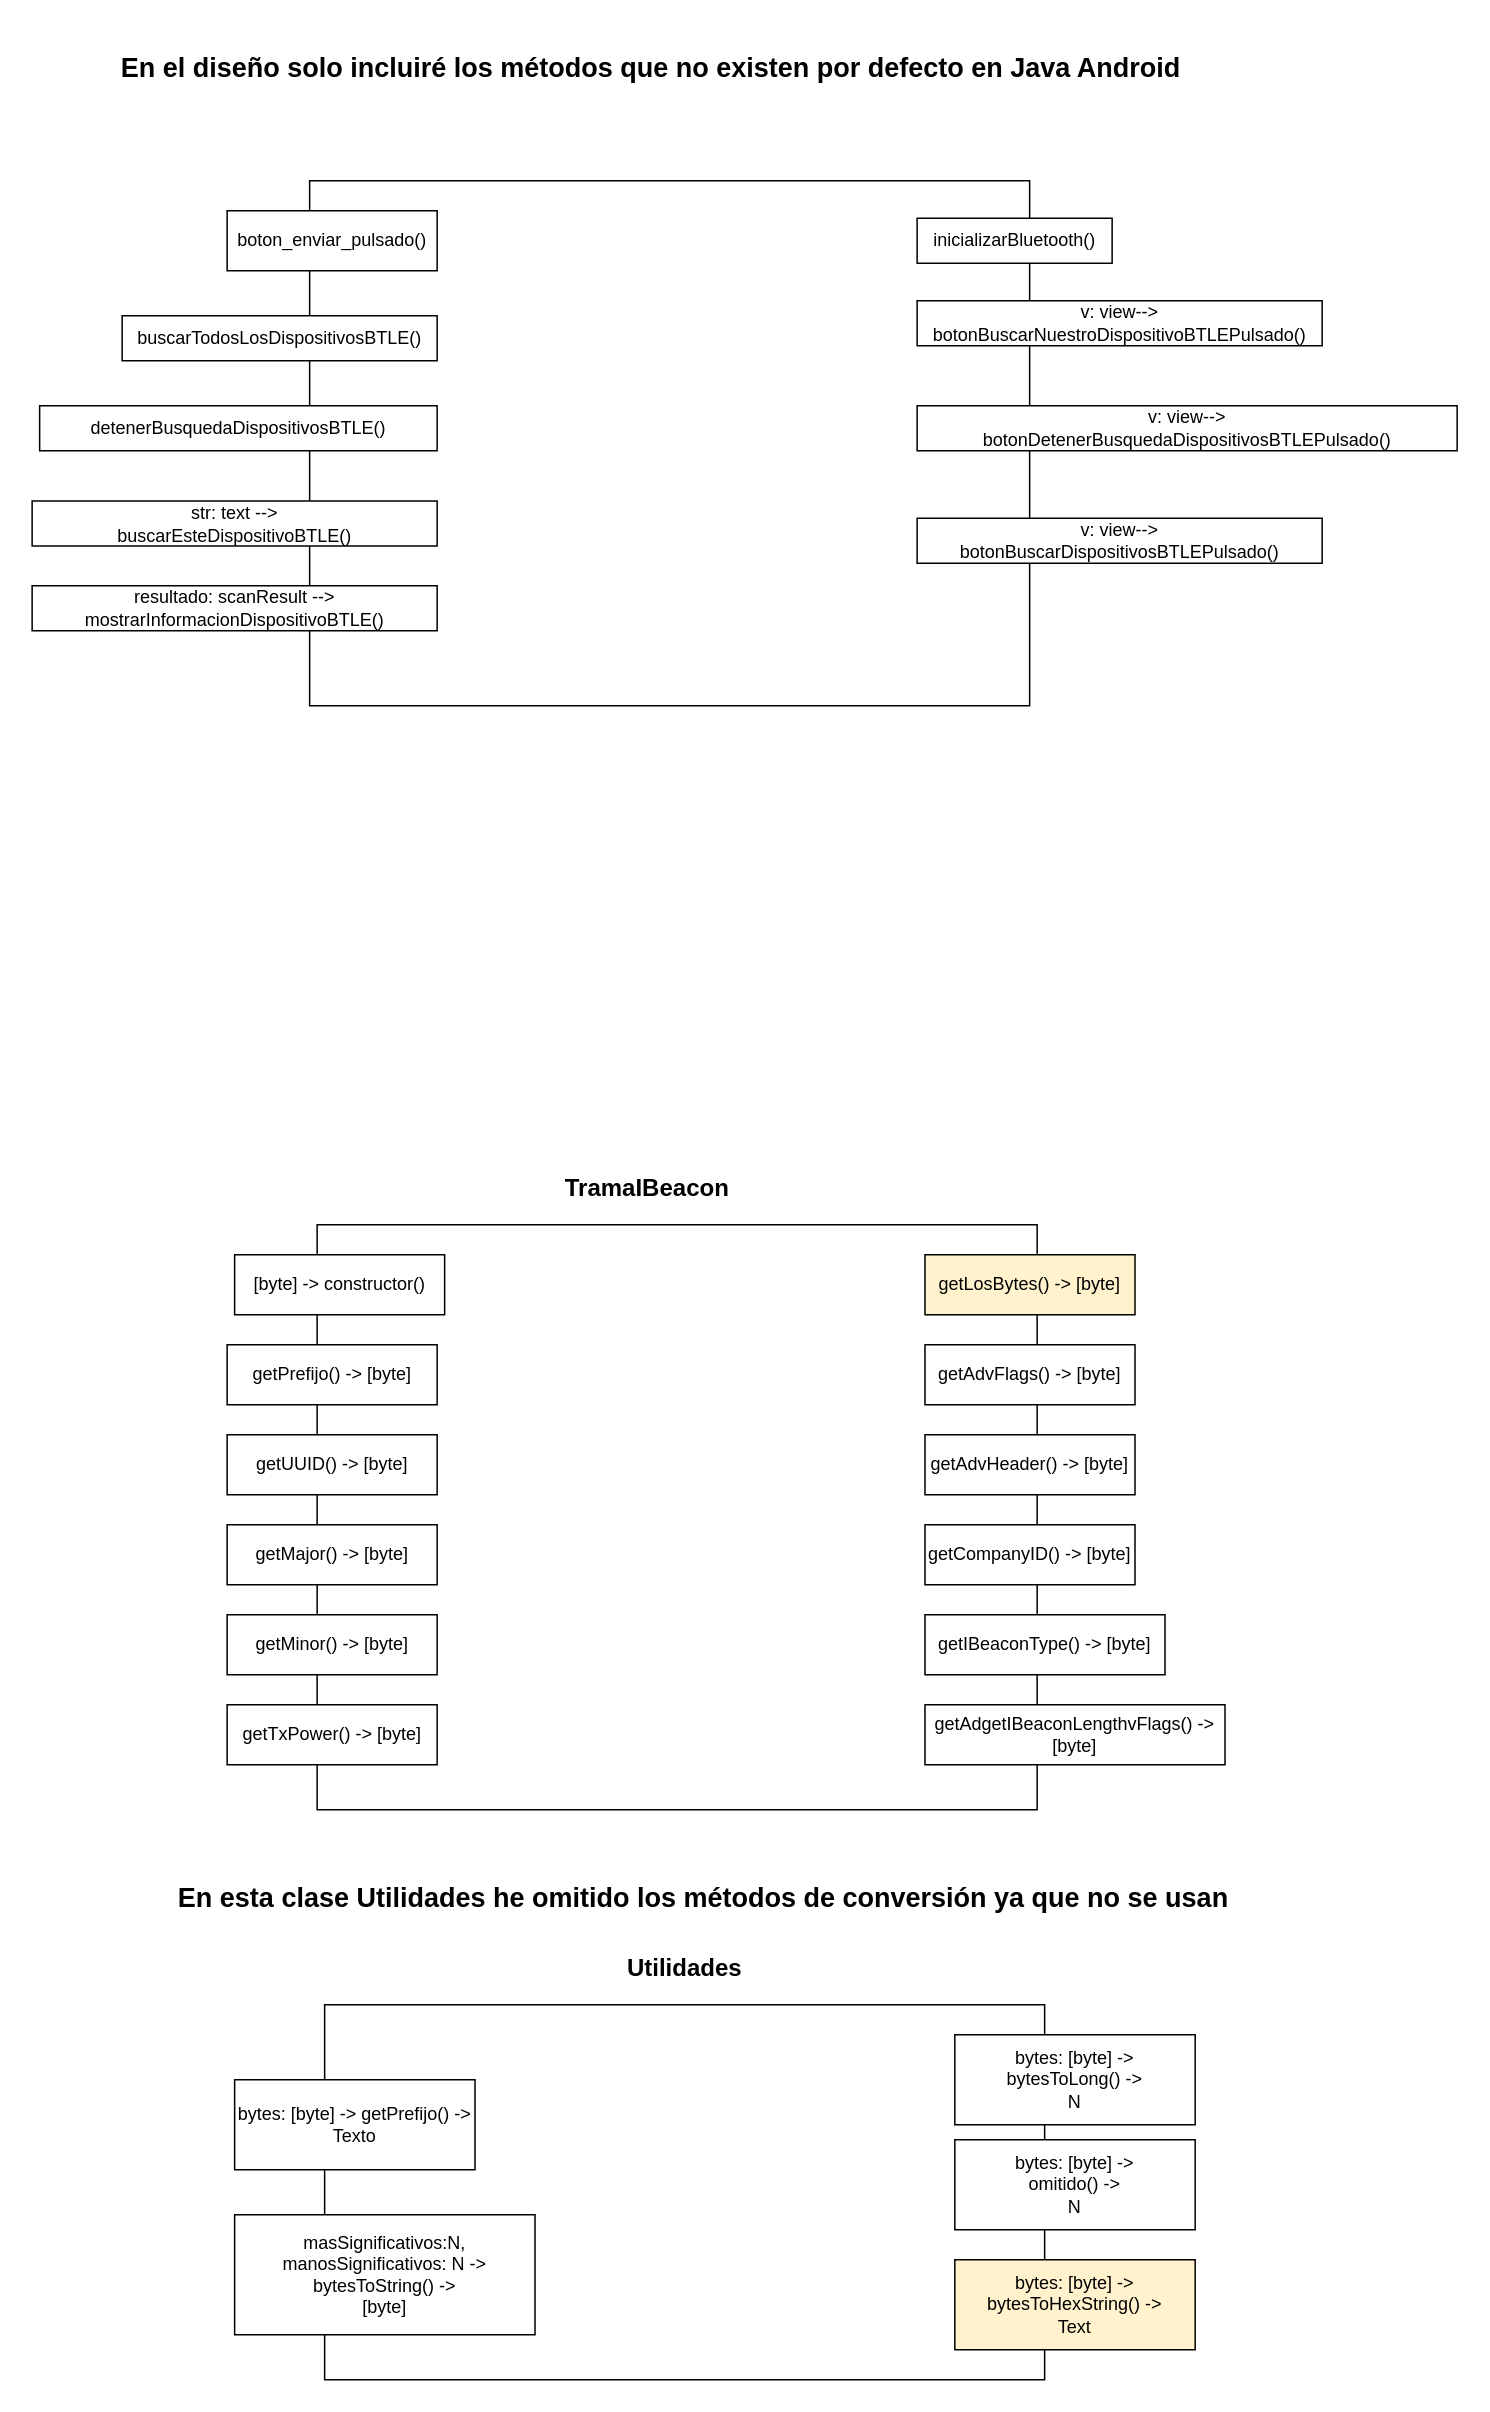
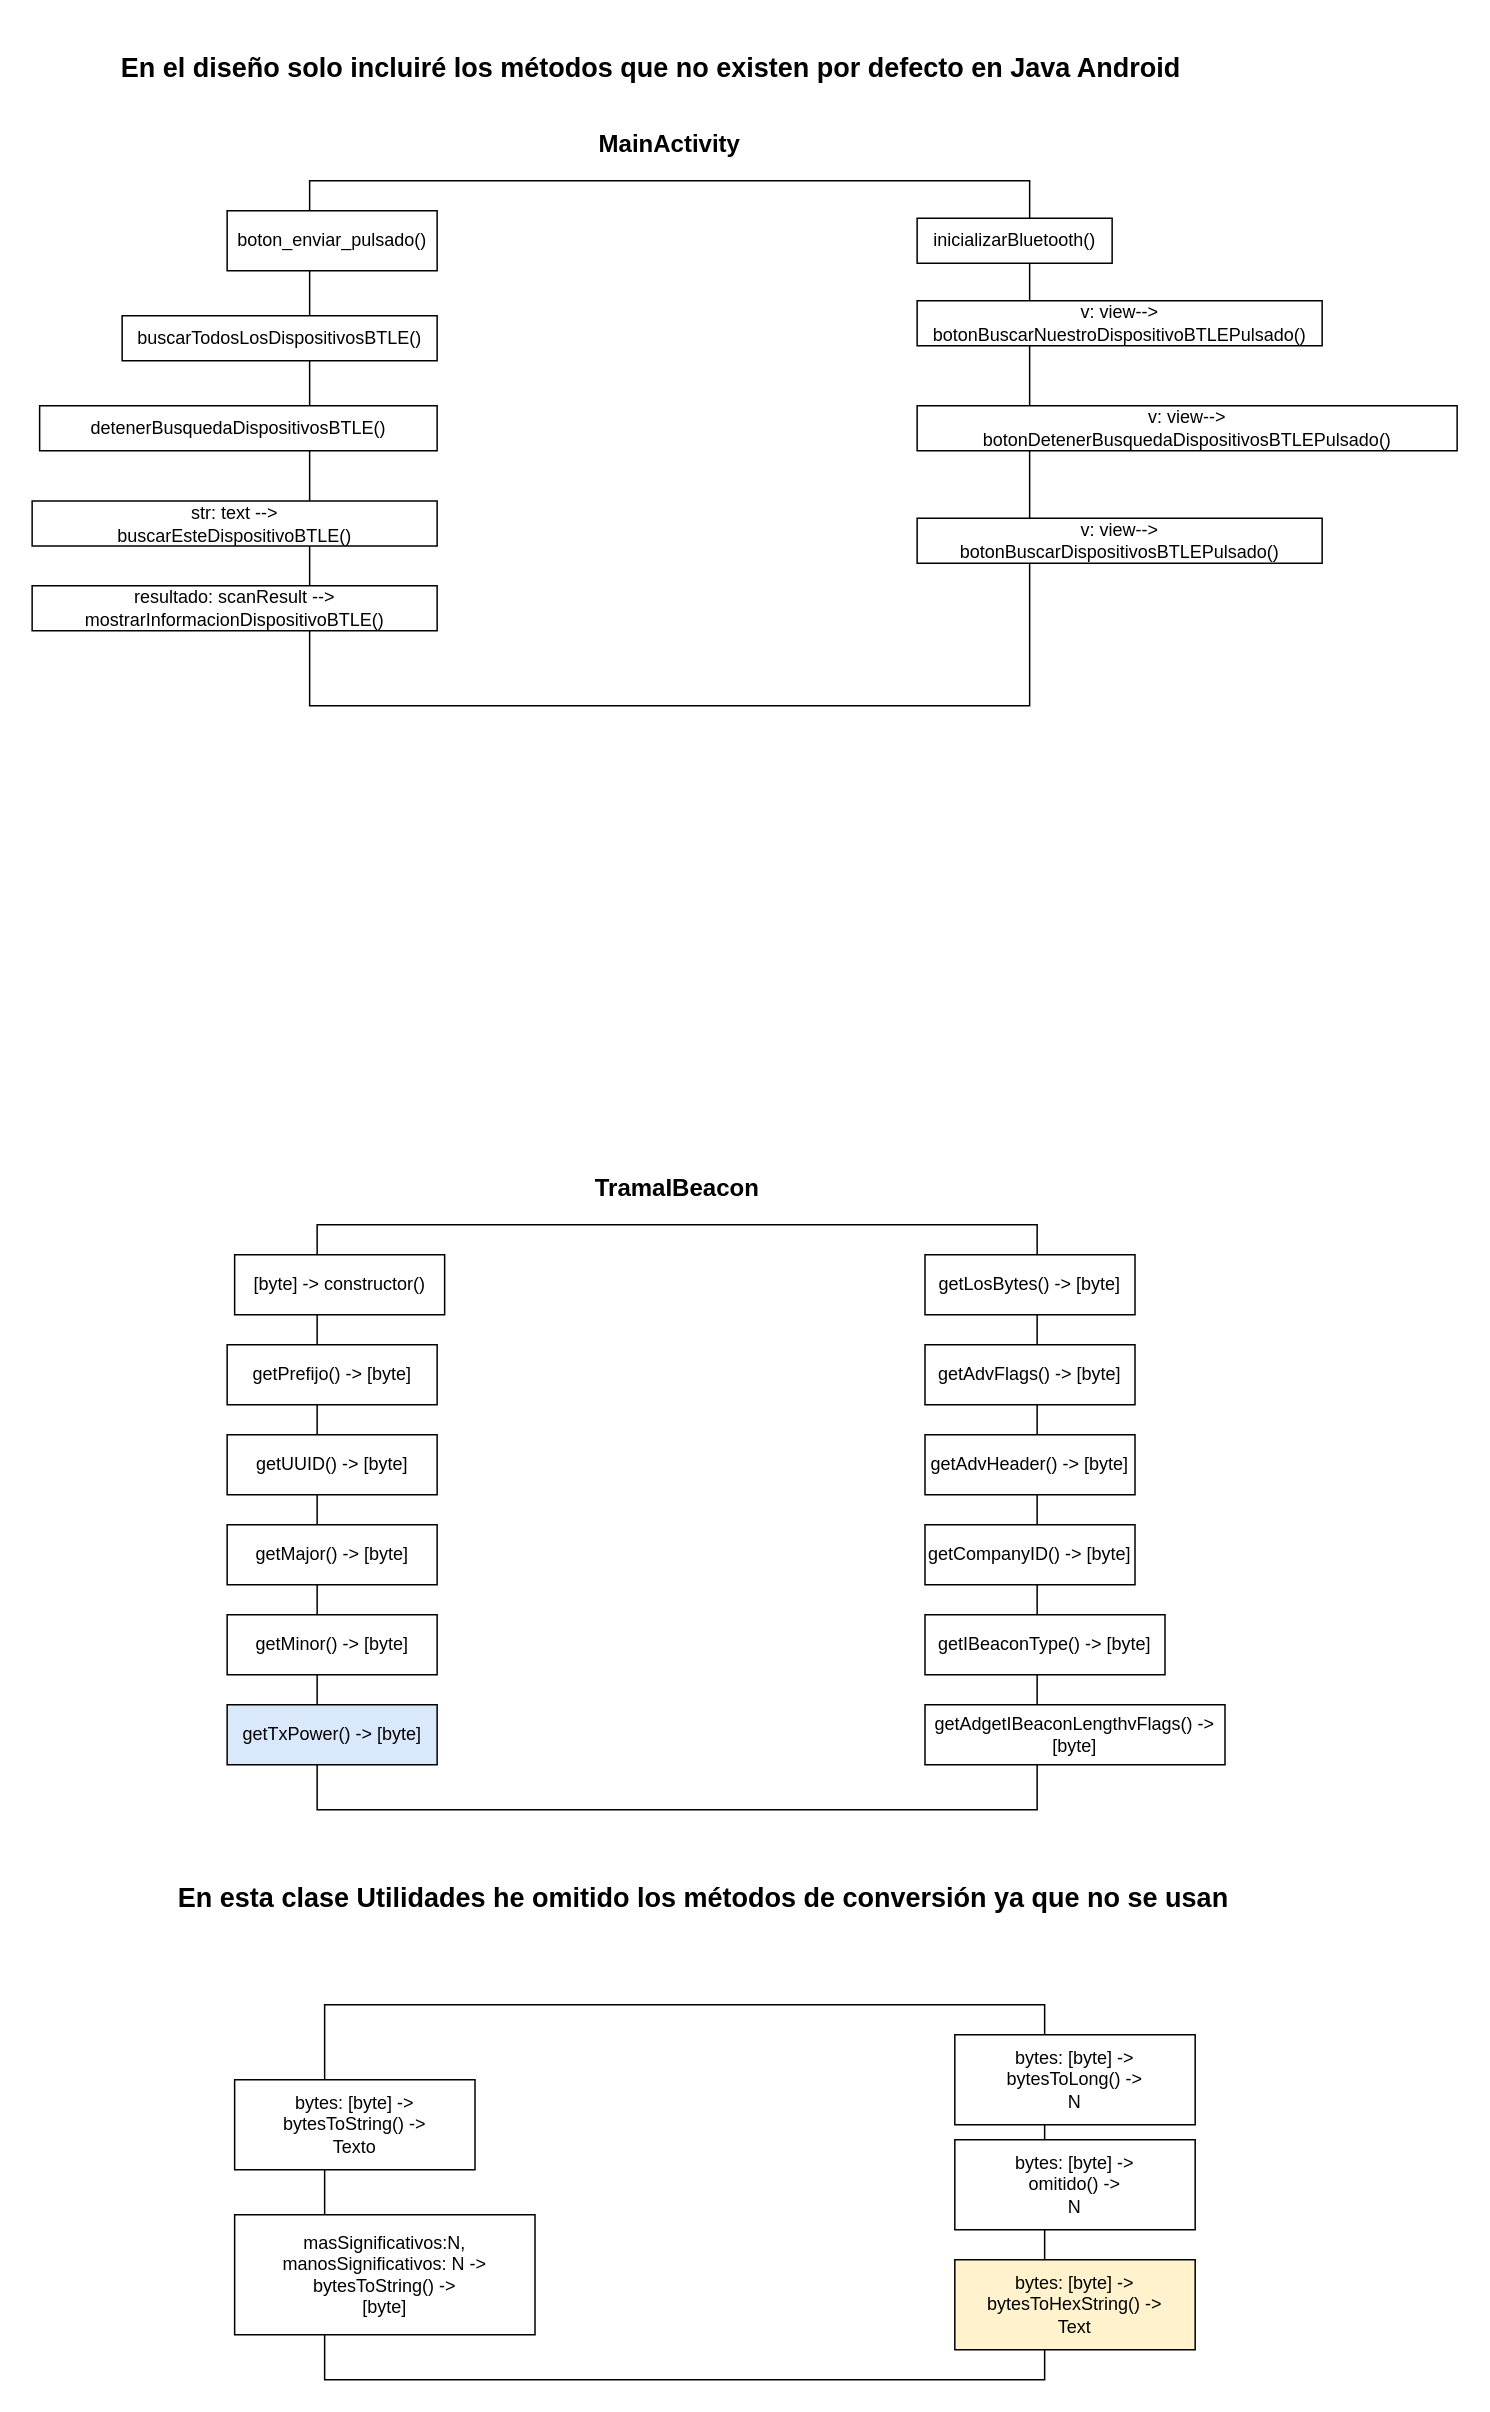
node "MainActivity": added
node "TramaIBeacon": moved (647, 1187) -> (677, 1187)
node "getLosBytes() -> [byte]": fillcolor #fff2cc -> #ffffff
node "getTxPower() -> [byte]": fillcolor #ffffff -> #dae8fc
node "Utilidades": removed
node "bytes: [byte] -> getPrefijo() -> Texto": label "bytes: [byte] -> getPrefijo() -> Texto" -> "bytes: [byte] -> bytesToString() -> Texto"
